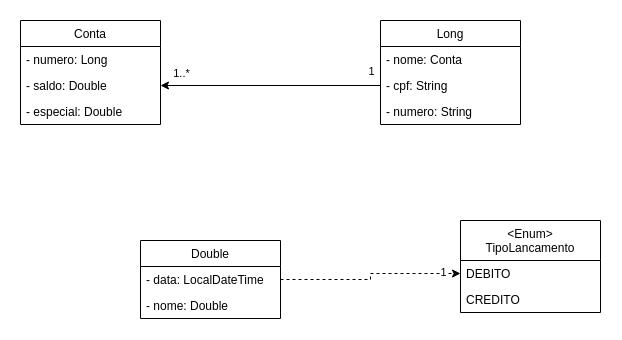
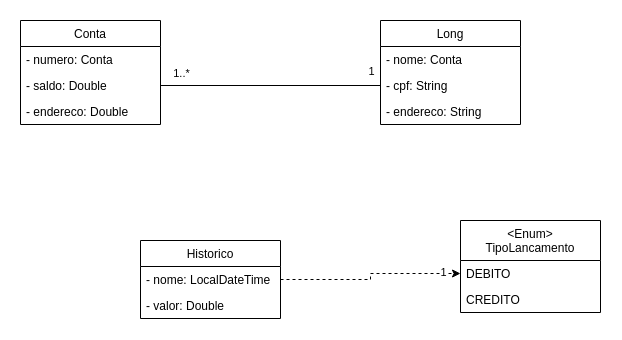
node "- numero: Long": label "- numero: Long" -> "- numero: Conta"
edge "- cpf: String" -> "- saldo: Double": arrowhead classic -> none
node "- especial: Double": label "- especial: Double" -> "- endereco: Double"
node "- numero: String": label "- numero: String" -> "- endereco: String"
node "Double": label "Double" -> "Historico"
node "- data: LocalDateTime": label "- data: LocalDateTime" -> "- nome: LocalDateTime"
node "- nome: Double": label "- nome: Double" -> "- valor: Double"
